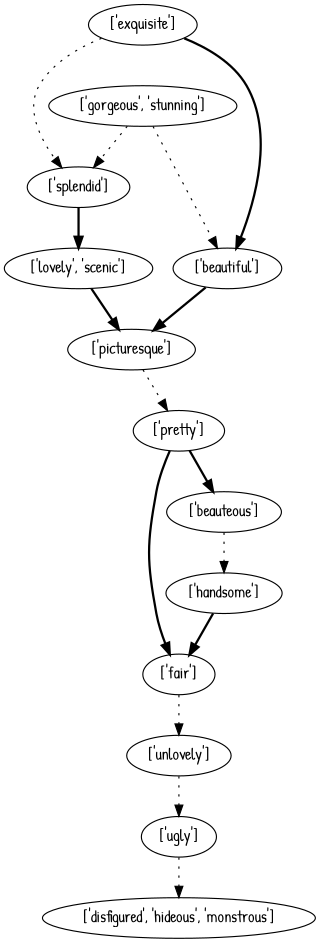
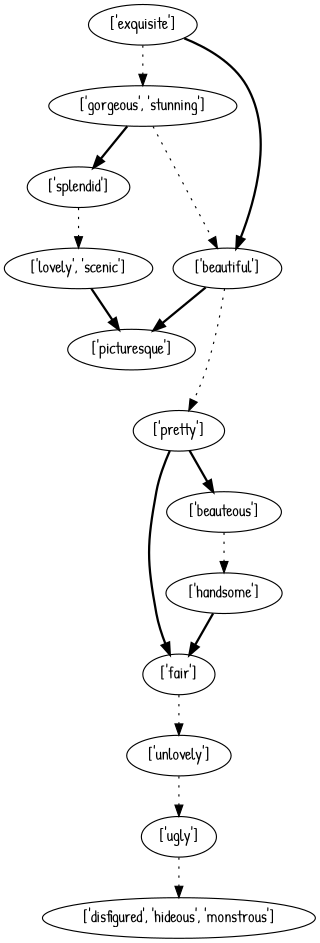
edge "['exquisite']" -> "['splendid']": now "['exquisite']" -> "['gorgeous', 'stunning']"
edge "['gorgeous', 'stunning']" -> "['splendid']": style dotted -> bold
edge "['splendid']" -> "['lovely', 'scenic']": style bold -> dotted
edge "['picturesque']" -> "['pretty']": now "['beautiful']" -> "['pretty']"
